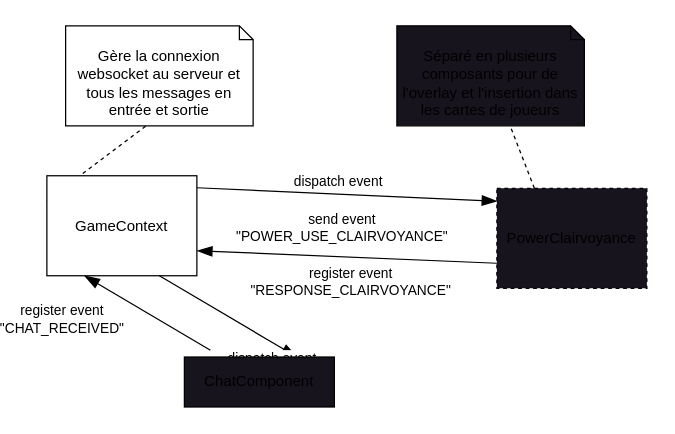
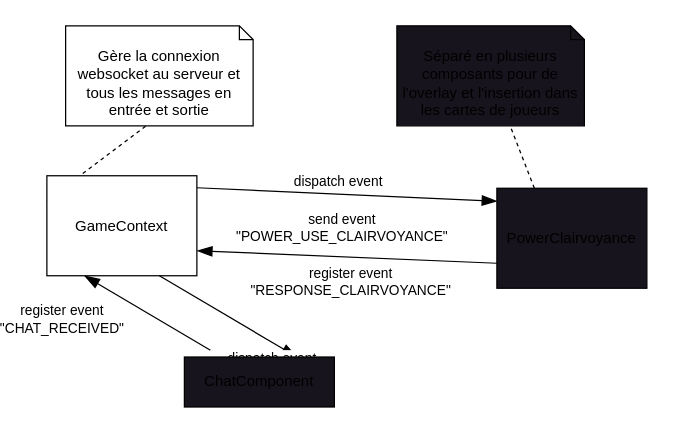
node "PowerClairvoyance": style dashed -> solid
